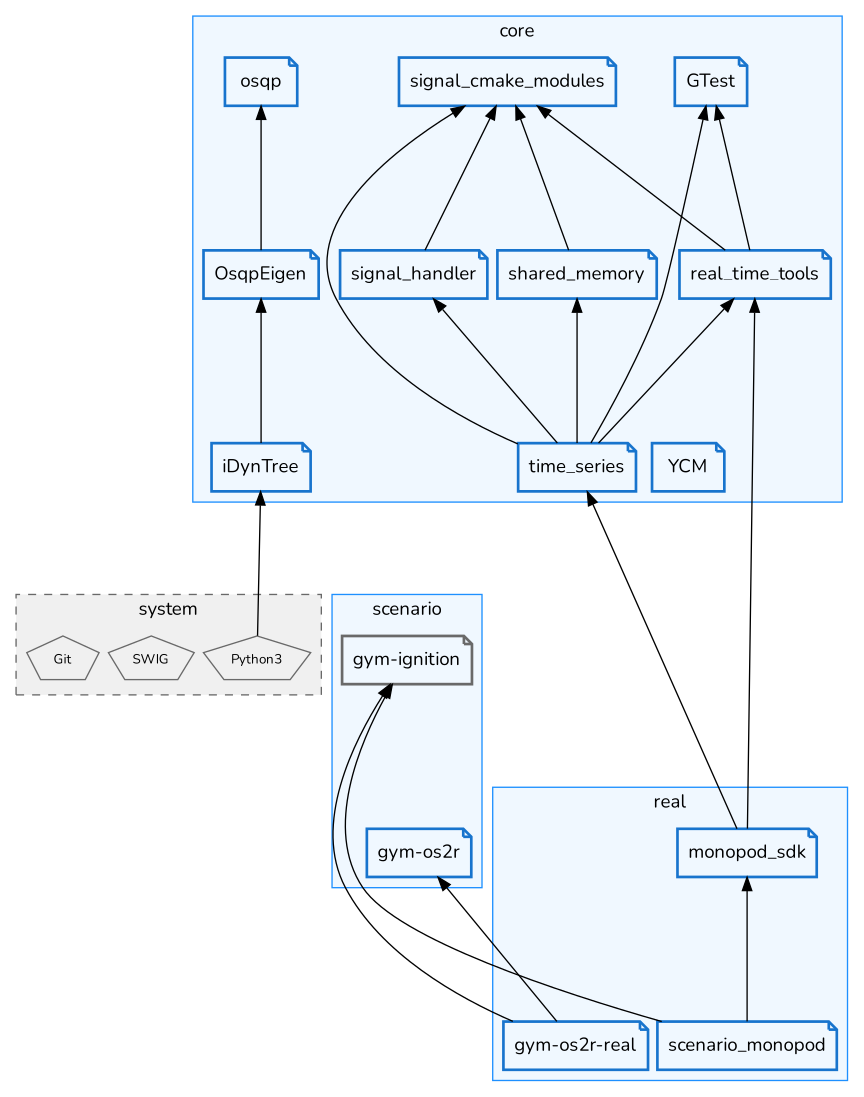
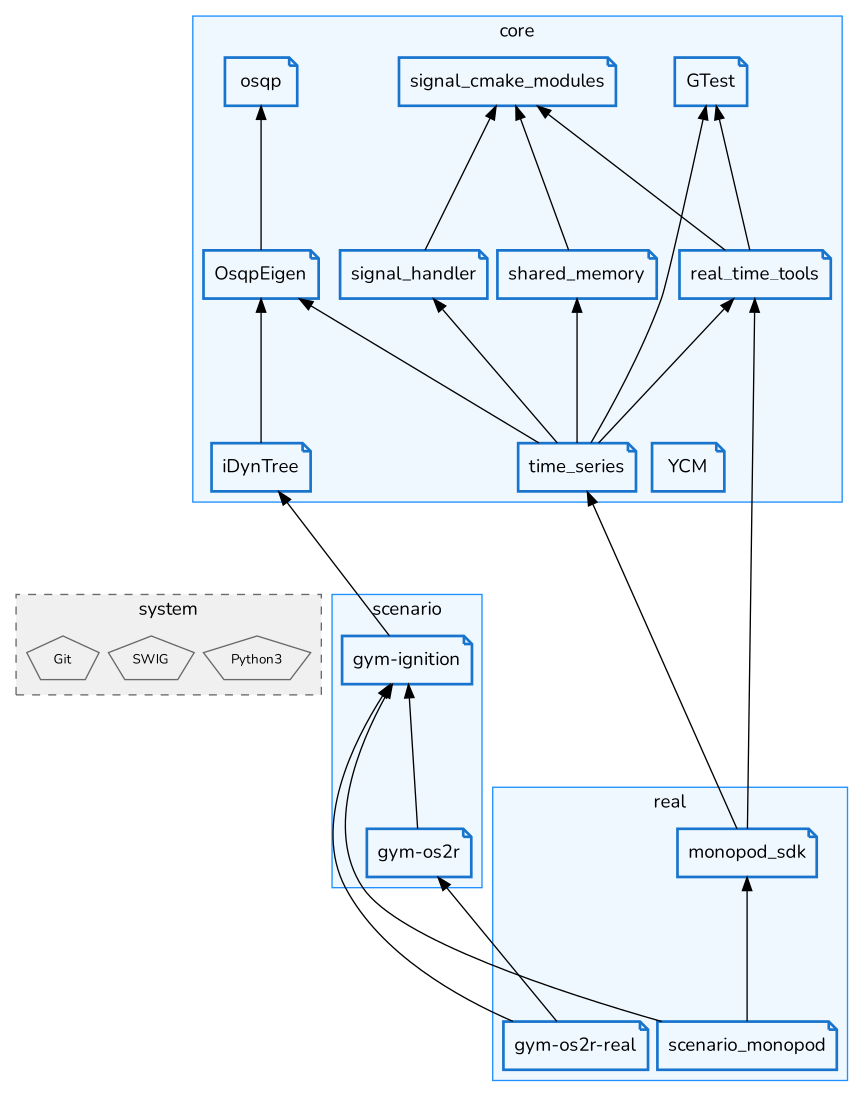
edge "time_series" -> "signal_cmake_modules": now "time_series" -> "OsqpEigen"
edge "Python3" -> "iDynTree": now "gym-ignition" -> "iDynTree"
node "gym-ignition": color dimgray -> dodgerblue3
edge "gym-os2r" -> "gym-ignition": added
